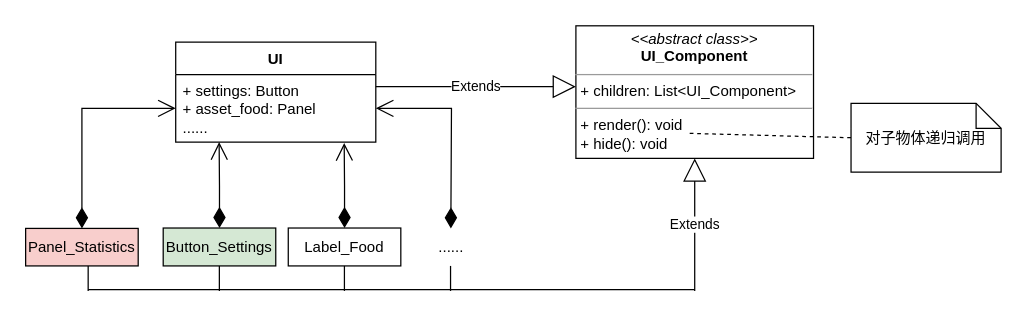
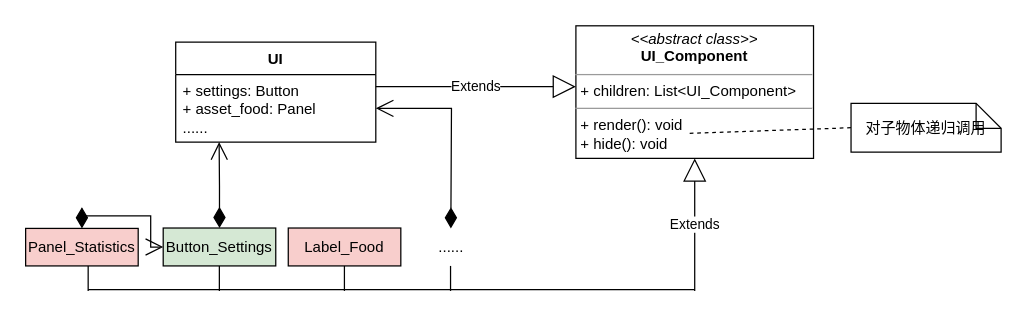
edge "+ settings: Button + asset_food: Panel ......" -- "Panel_Statistics": now "Button_Settings" -- "Panel_Statistics"
node "对子物体递归调用": size 150x69 -> 150x49
edge "+ settings: Button + asset_food: Panel ......" -- "Label_Food": removed
node "Label_Food": fillcolor #ffffff -> #f8cecc
